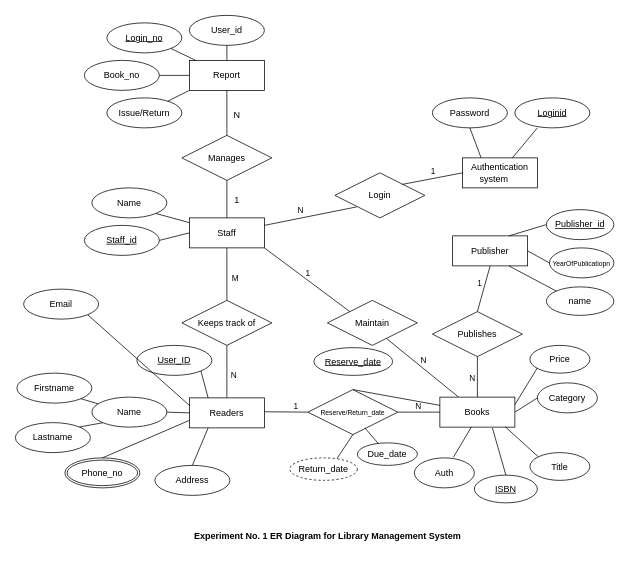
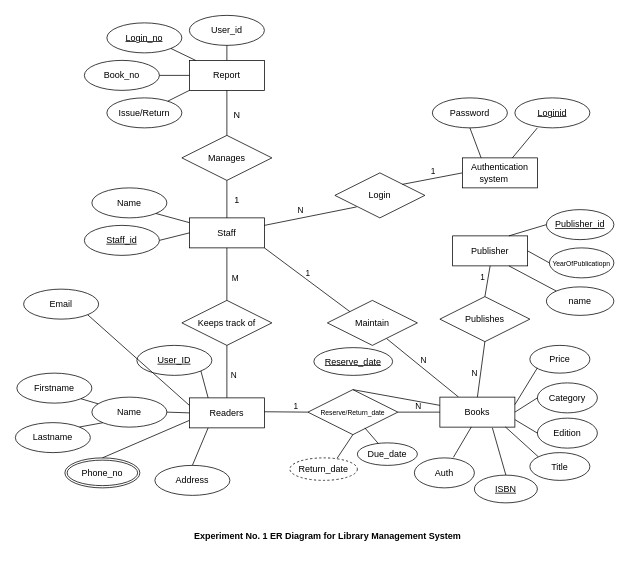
node "Publishes": moved (477, 334) -> (485, 319)
edge "Books" -- "Edition": added
node "Edition": added
